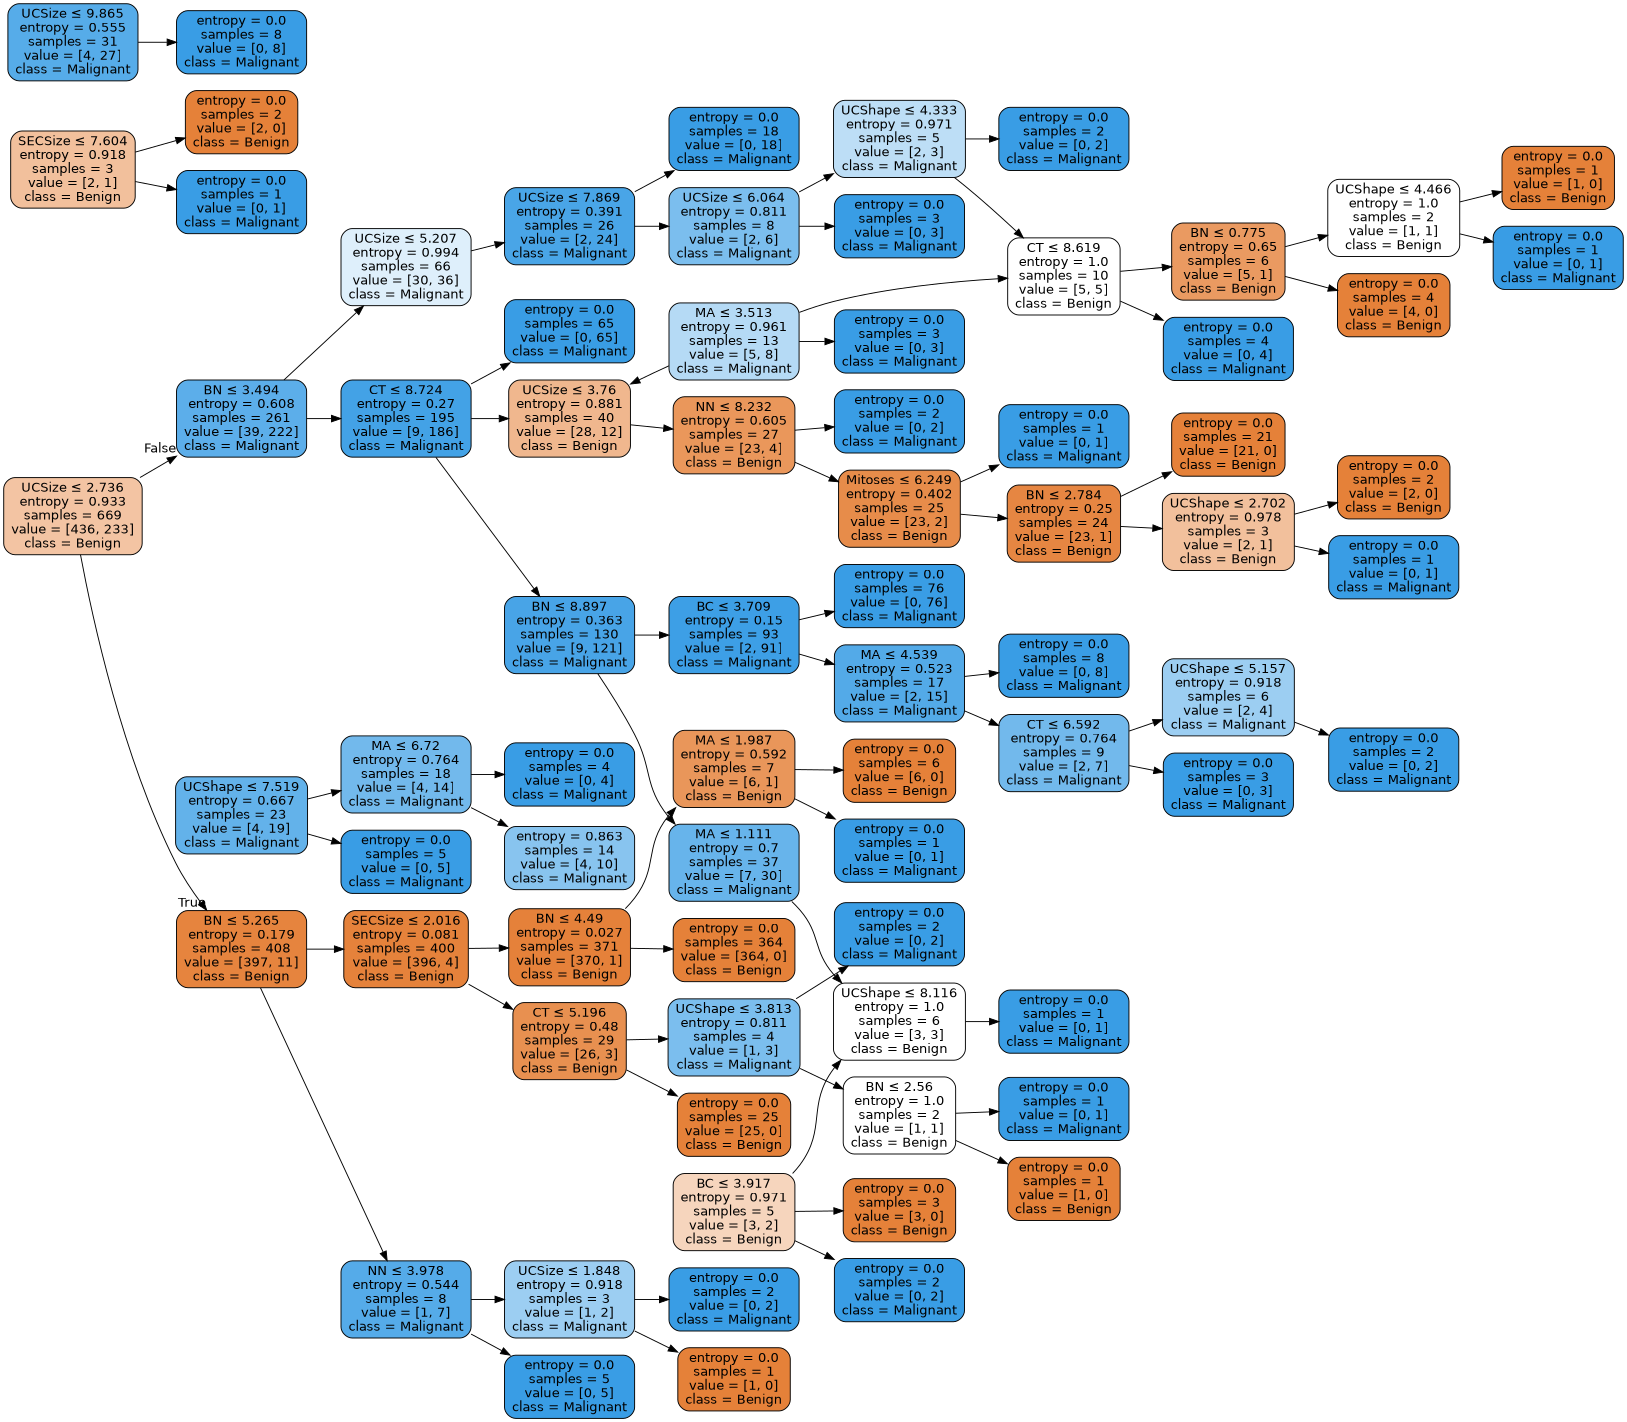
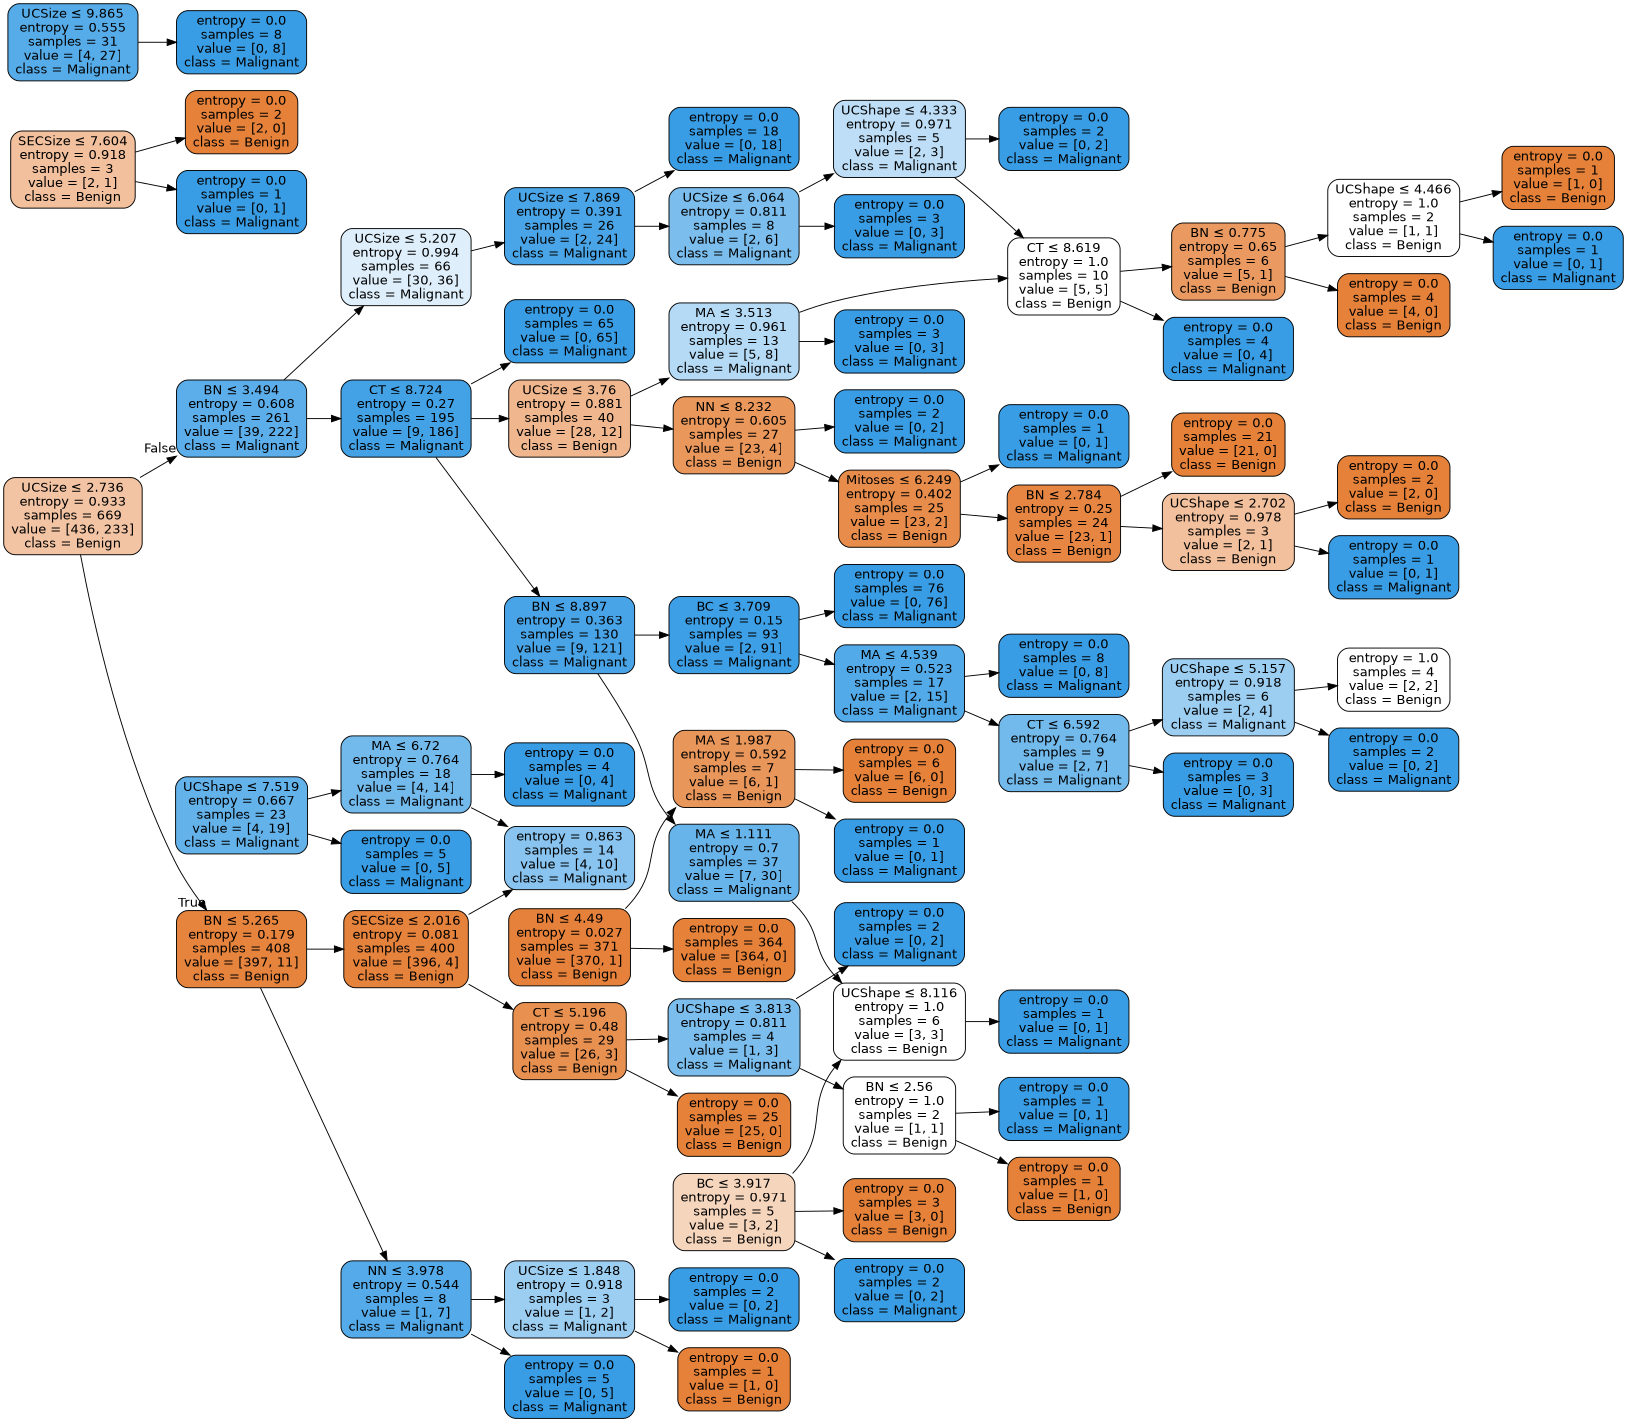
edge "MA ≤ 3.513" -> "UCSize ≤ 3.76": reversed
node "entropy = 1.0": added
edge "SECSize ≤ 2.016" -> "BN ≤ 4.49": now "SECSize ≤ 2.016" -> "entropy = 0.863"
